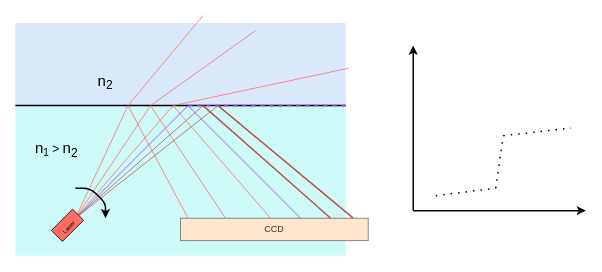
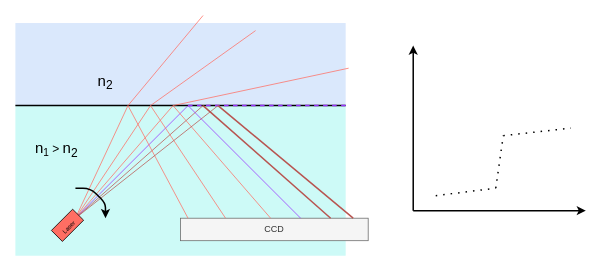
node "CCD": fillcolor #ffe6cc -> #f5f5f5
